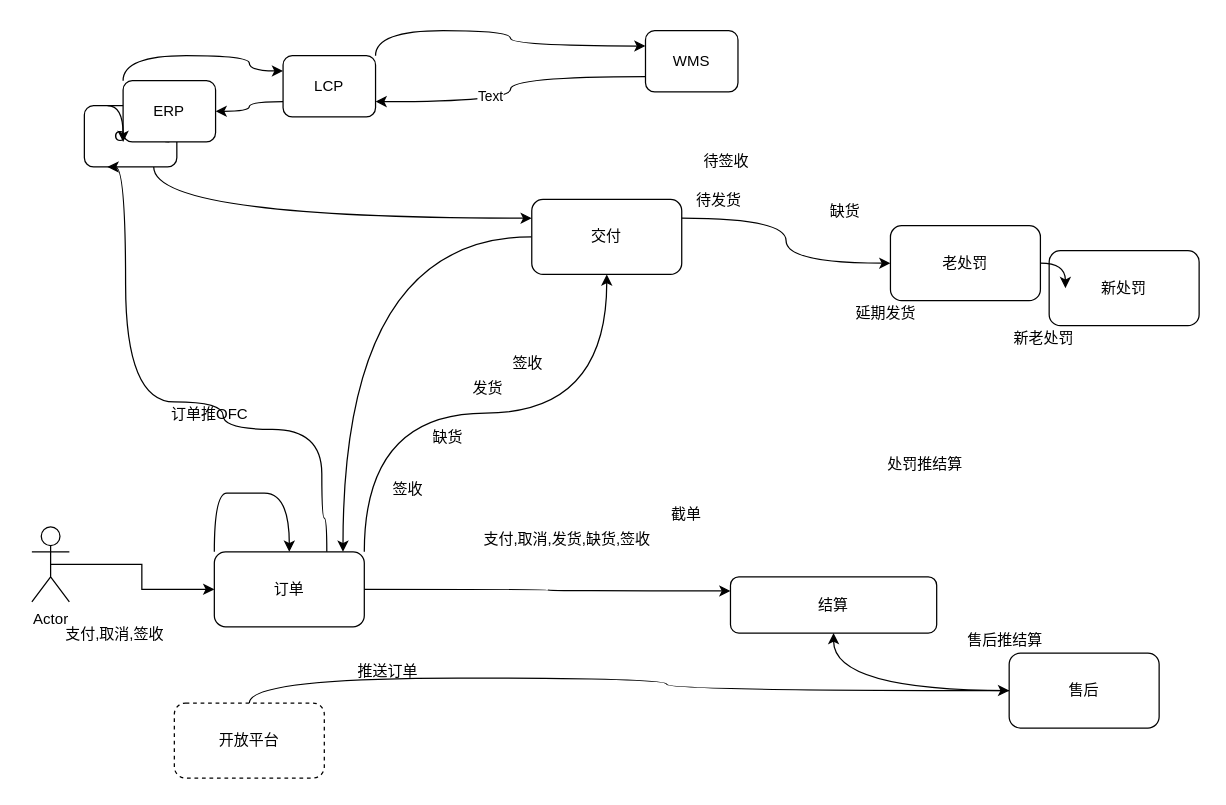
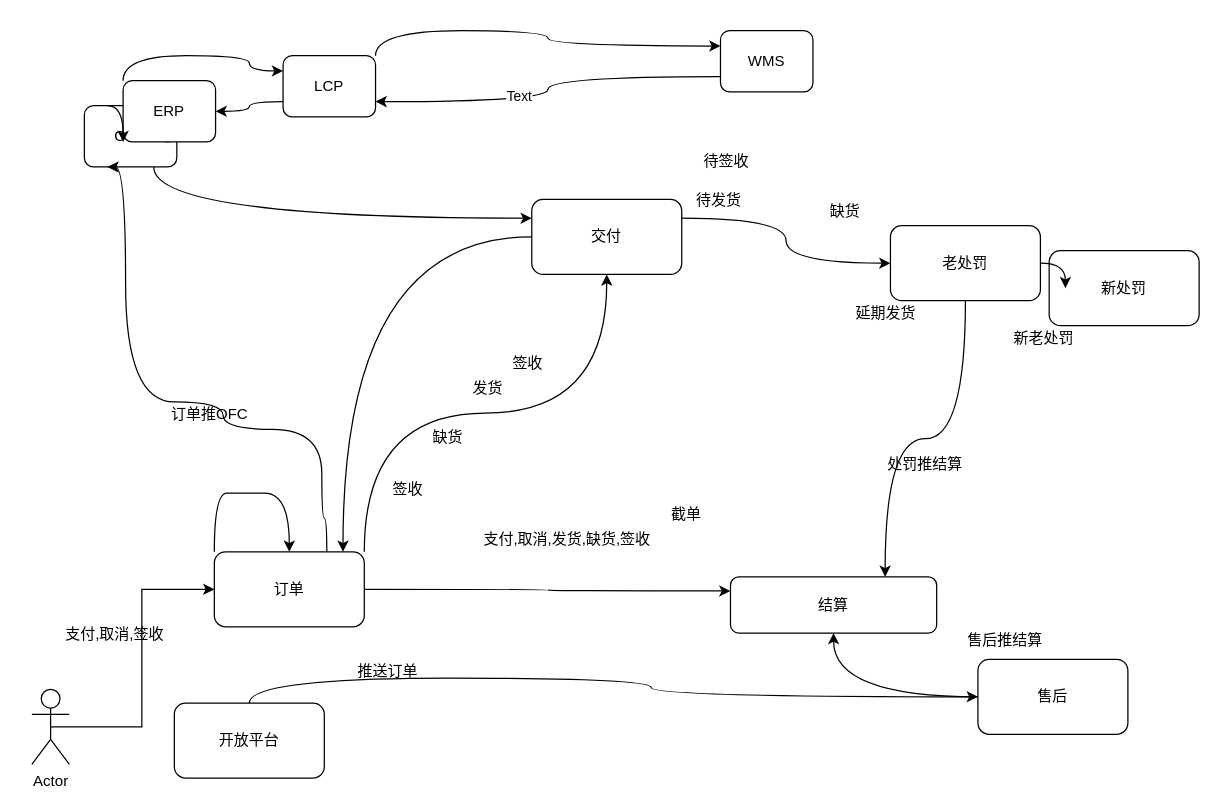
node "WMS": moved (692, 61) -> (767, 61)
edge "老处罚" -> "结算": added
node "Actor": moved (51, 564) -> (51, 727)
node "售后": moved (1084, 691) -> (1053, 697)
node "开放平台": style dashed -> solid
